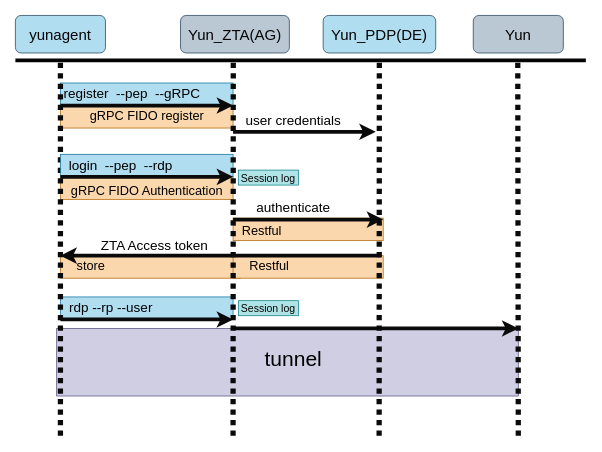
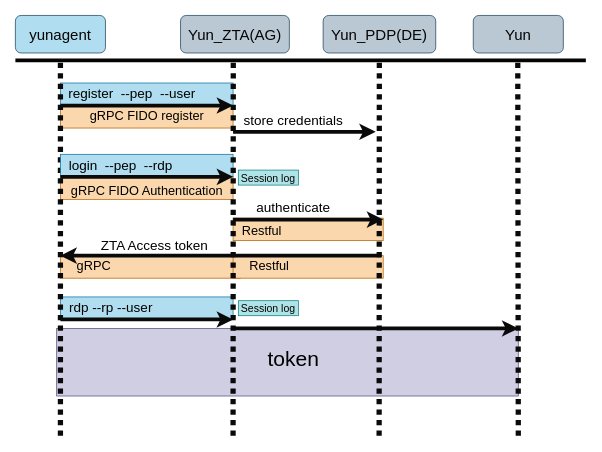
node "Yun_PDP(DE)": fillcolor #b1ddf0 -> #bac8d3
node "register --pep --gRPC": label "register --pep --gRPC" -> "register --pep --user"
node "user credentials": label "user credentials" -> "store credentials"
node "store": label "store" -> "gRPC"
node "tunnel": label "tunnel" -> "token"
